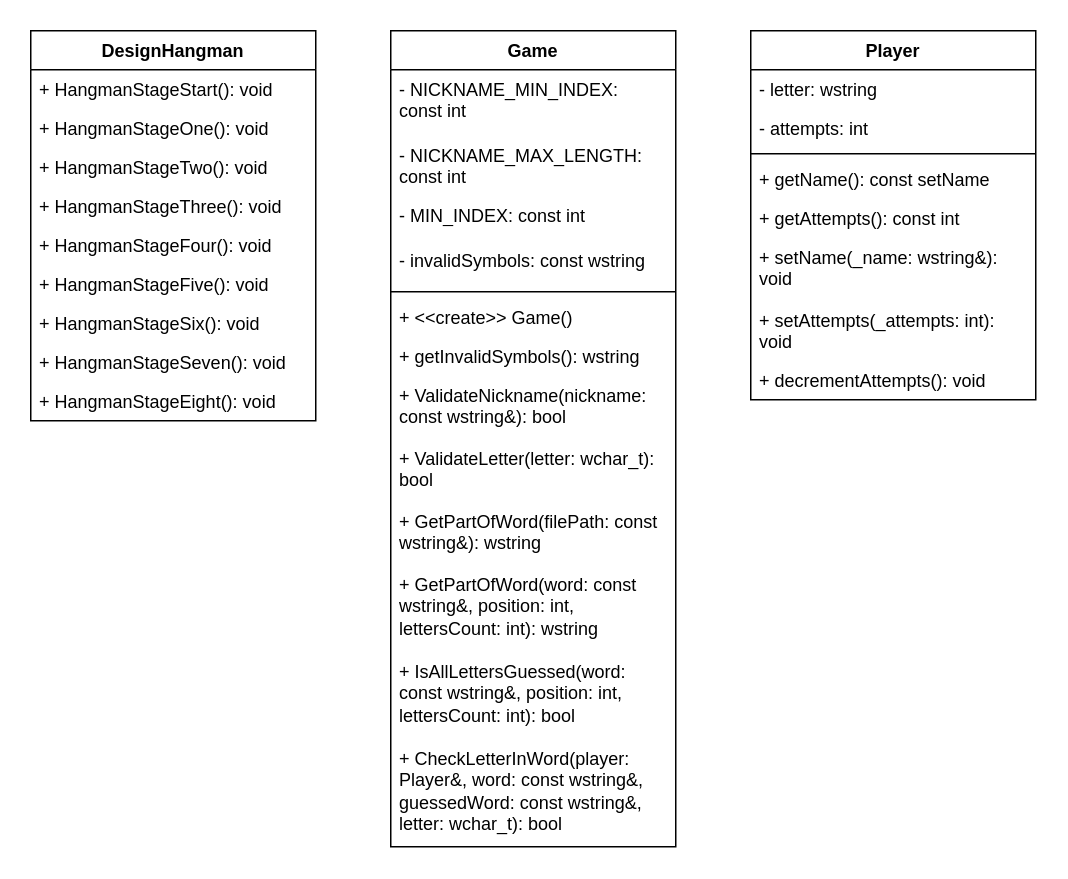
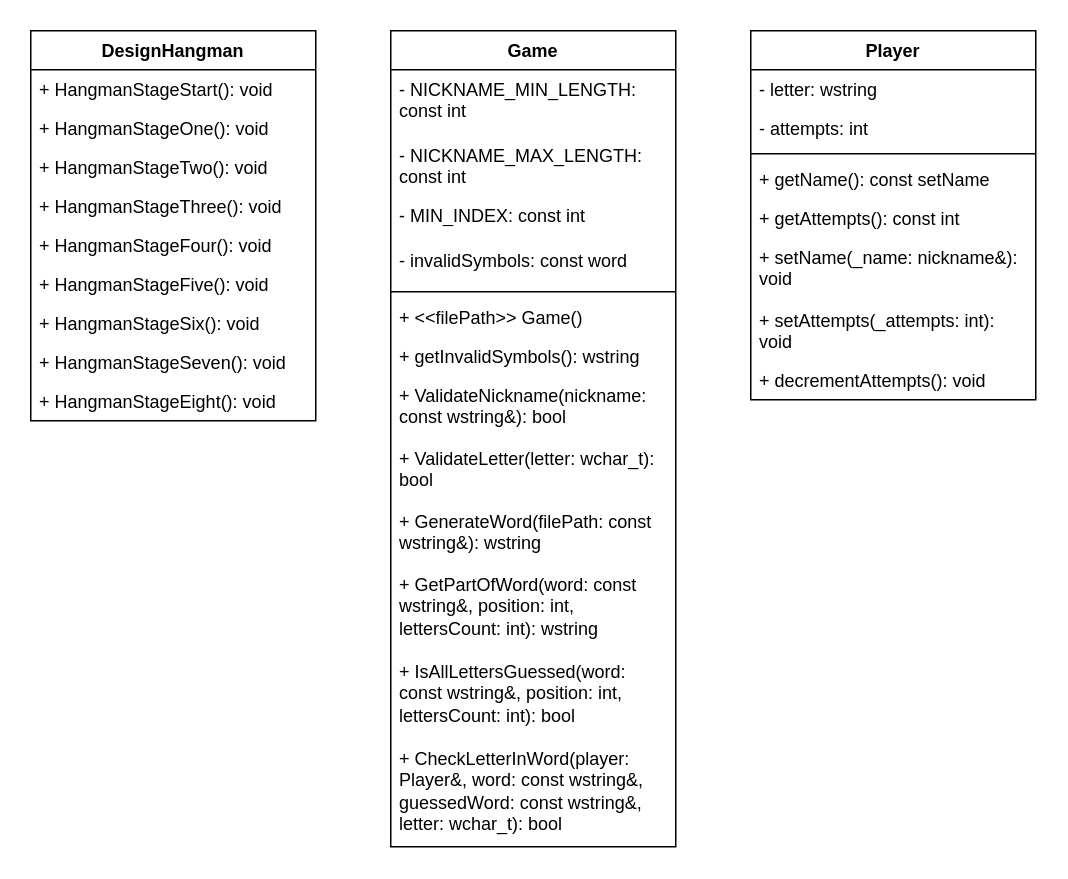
node "- NICKNAME_MIN_INDEX: const int": label "- NICKNAME_MIN_INDEX: const int" -> "- NICKNAME_MIN_LENGTH: const int"
node "+ setName(_name: wstring&): void": label "+ setName(_name: wstring&): void" -> "+ setName(_name: nickname&): void"
node "- invalidSymbols: const wstring": label "- invalidSymbols: const wstring" -> "- invalidSymbols: const word"
node "+ <<create>> Game()": label "+ <<create>> Game()" -> "+ <<filePath>> Game()"
node "+ GetPartOfWord(filePath: const wstring&): wstring": label "+ GetPartOfWord(filePath: const wstring&): wstring" -> "+ GenerateWord(filePath: const wstring&): wstring"
